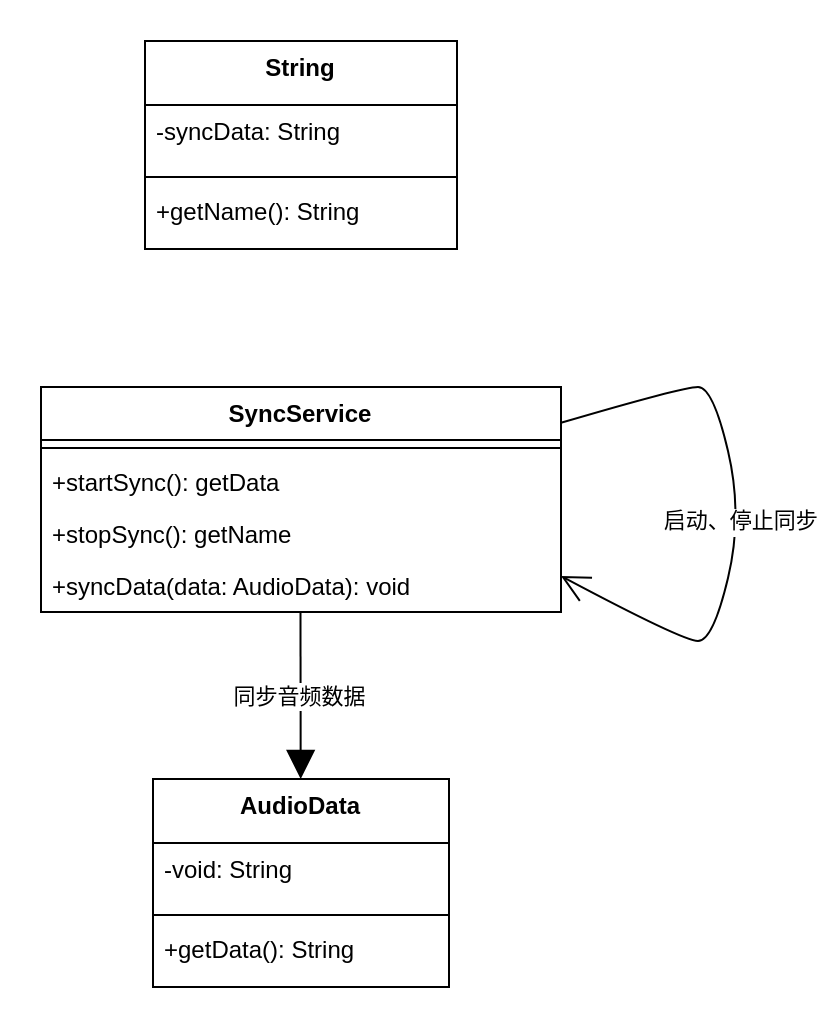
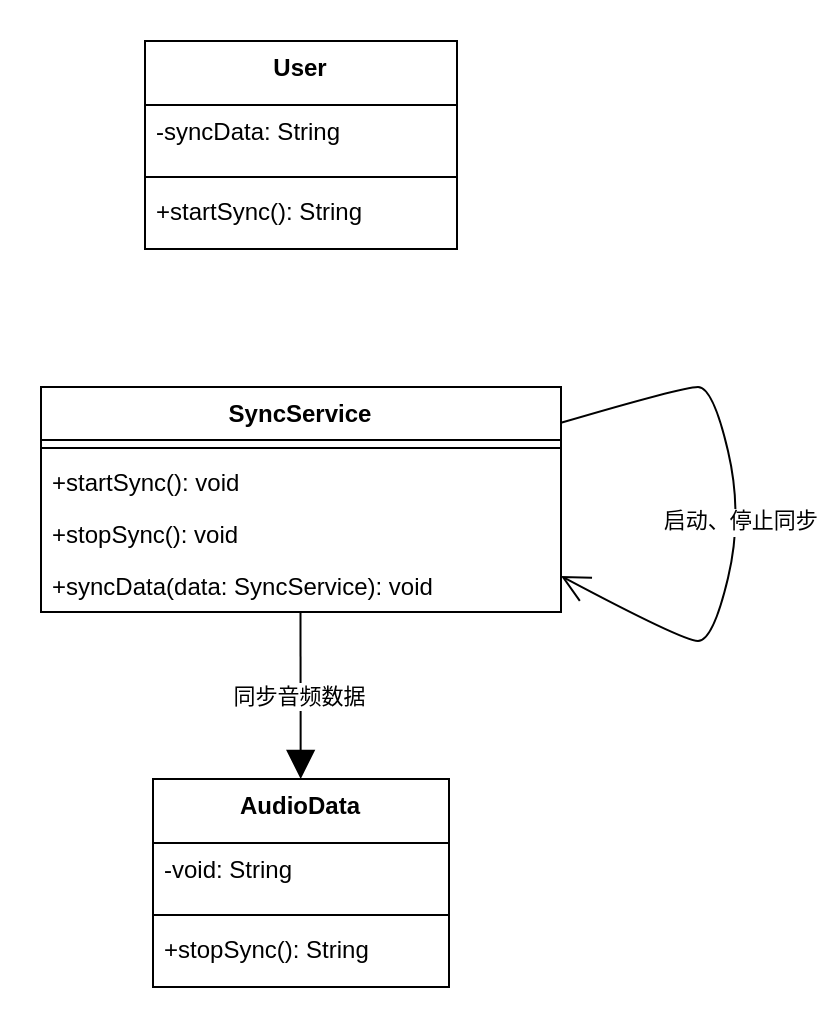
node "String": label "String" -> "User"
node "+getName(): String": label "+getName(): String" -> "+startSync(): String"
node "+startSync(): getData": label "+startSync(): getData" -> "+startSync(): void"
node "+stopSync(): getName": label "+stopSync(): getName" -> "+stopSync(): void"
node "+syncData(data: AudioData): void": label "+syncData(data: AudioData): void" -> "+syncData(data: SyncService): void"
node "+getData(): String": label "+getData(): String" -> "+stopSync(): String"
